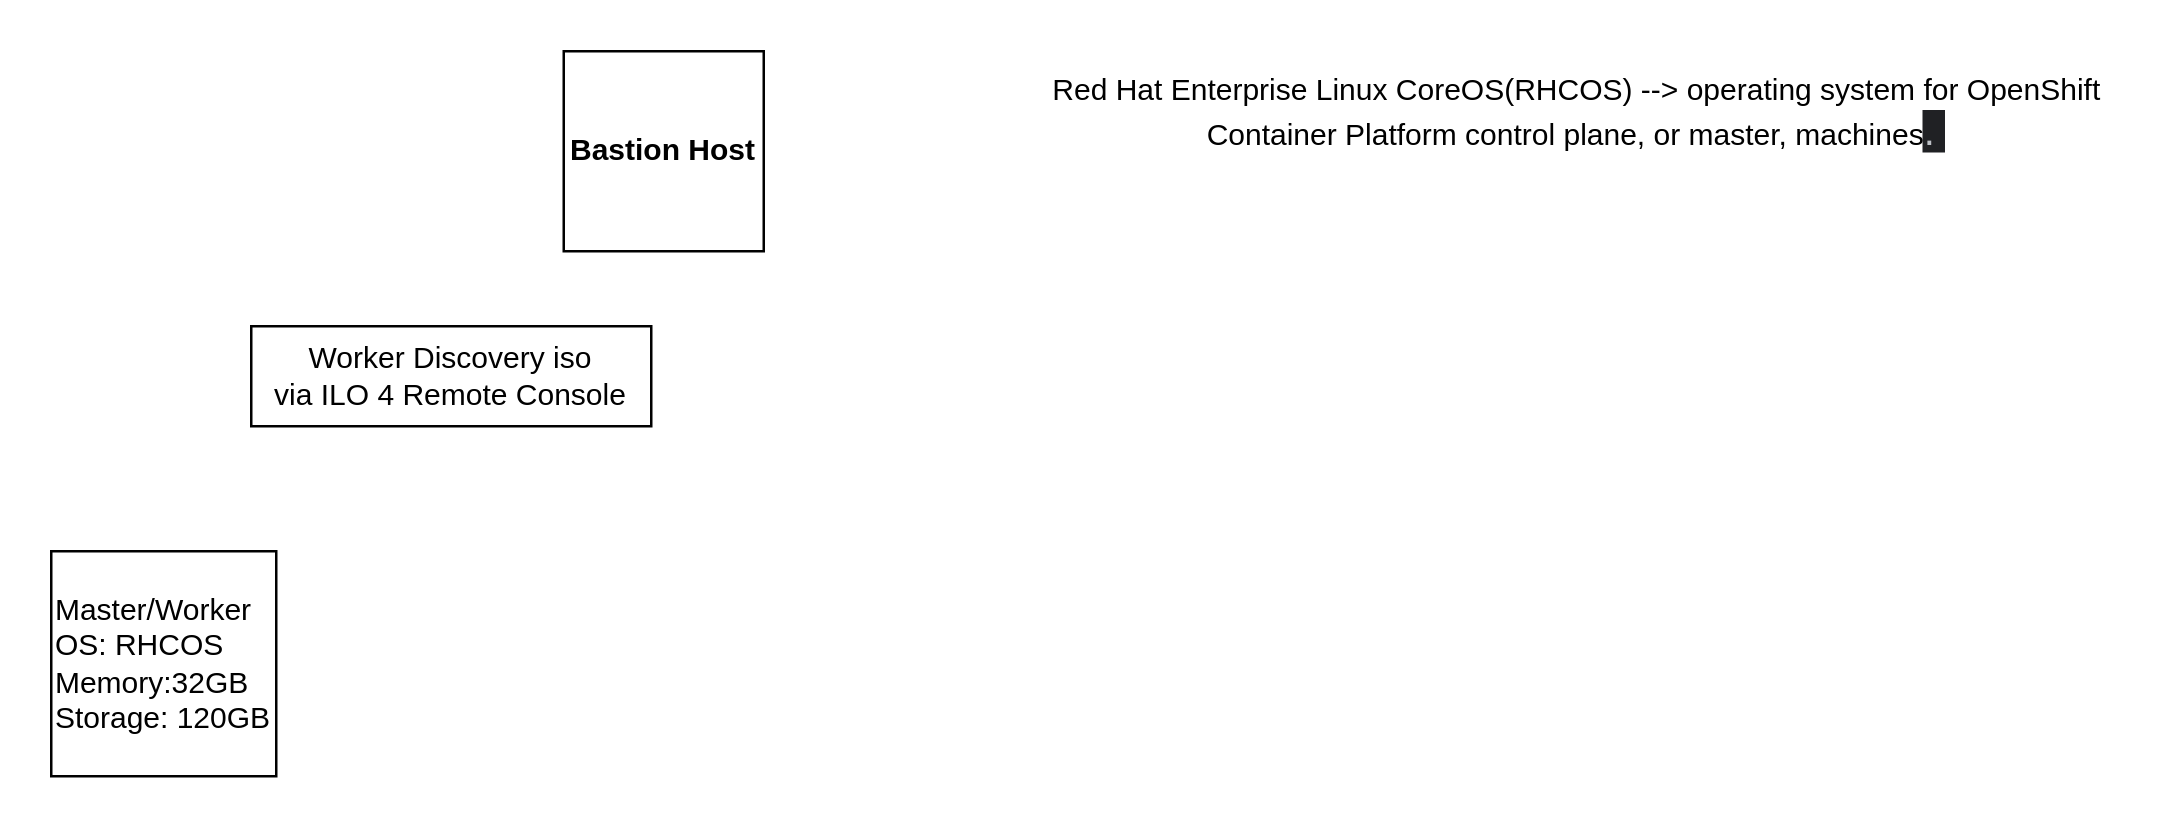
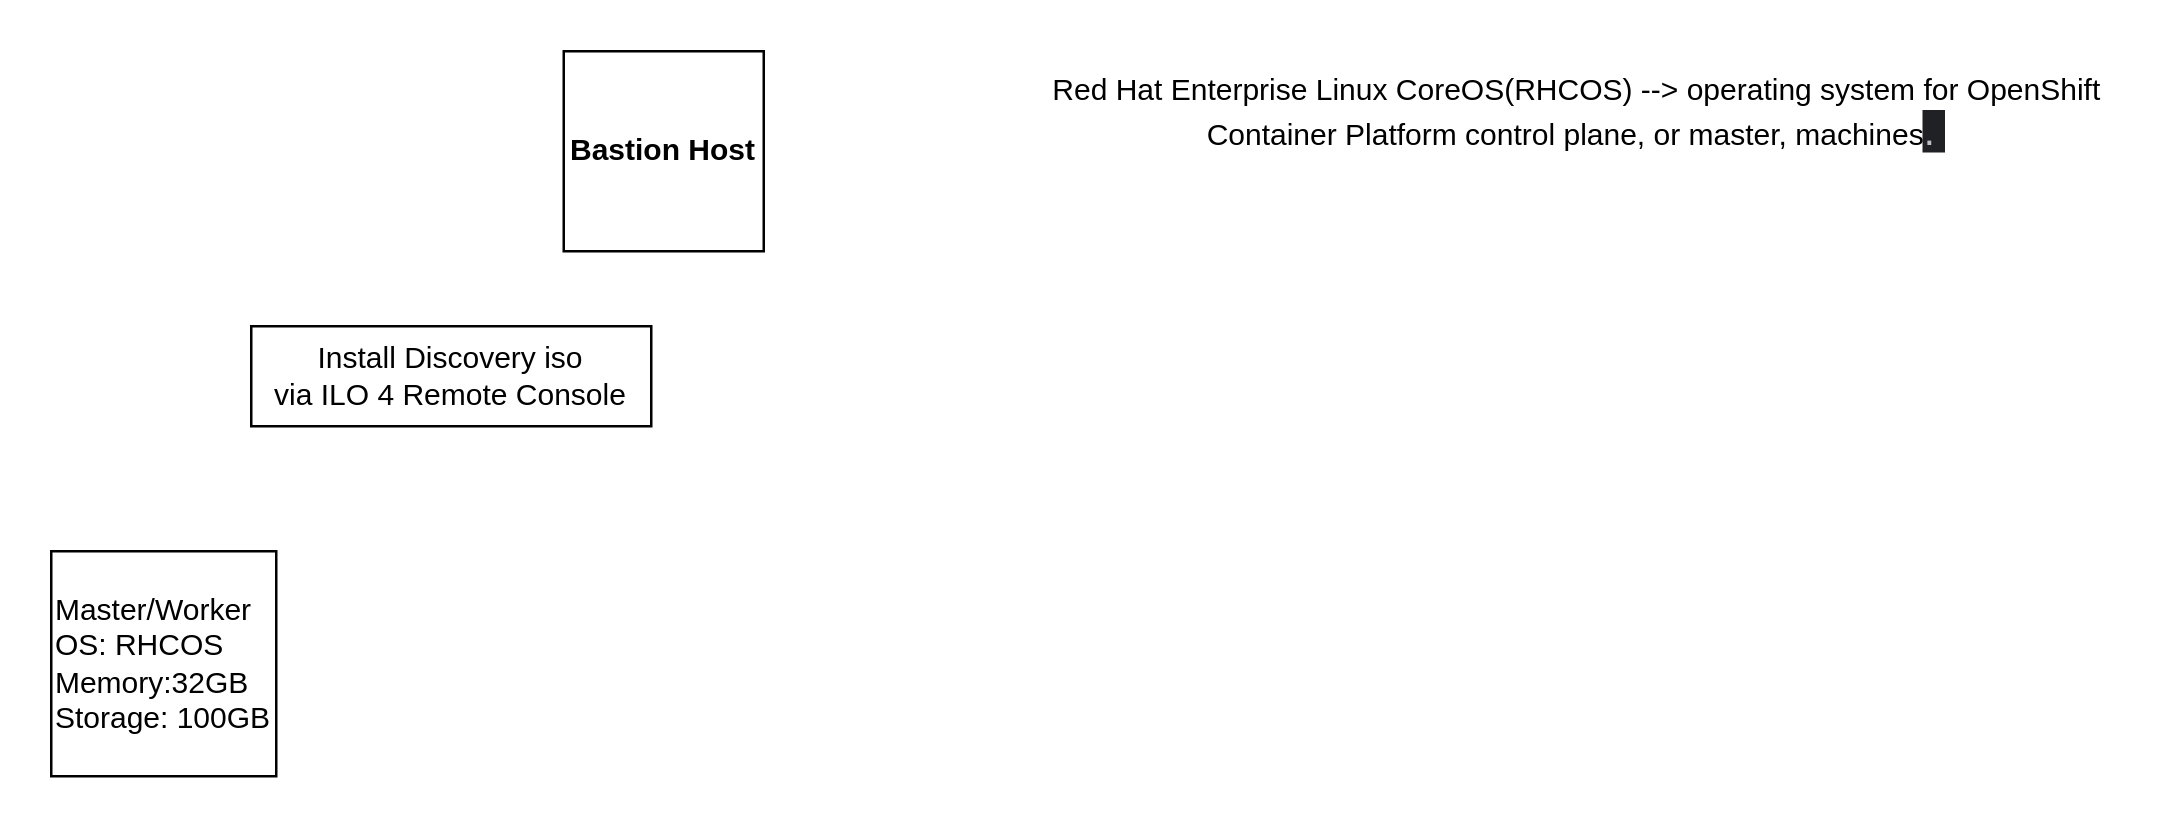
node "Worker Discovery iso via ILO 4 Remote Console": label "Worker Discovery iso via ILO 4 Remote Console" -> "Install Discovery iso via ILO 4 Remote Console"
node "Master/Worker OS: RHCOS Memory:32GB Storage: 120GB": label "Master/Worker OS: RHCOS Memory:32GB Storage: 120GB" -> "Master/Worker OS: RHCOS Memory:32GB Storage: 100GB"
